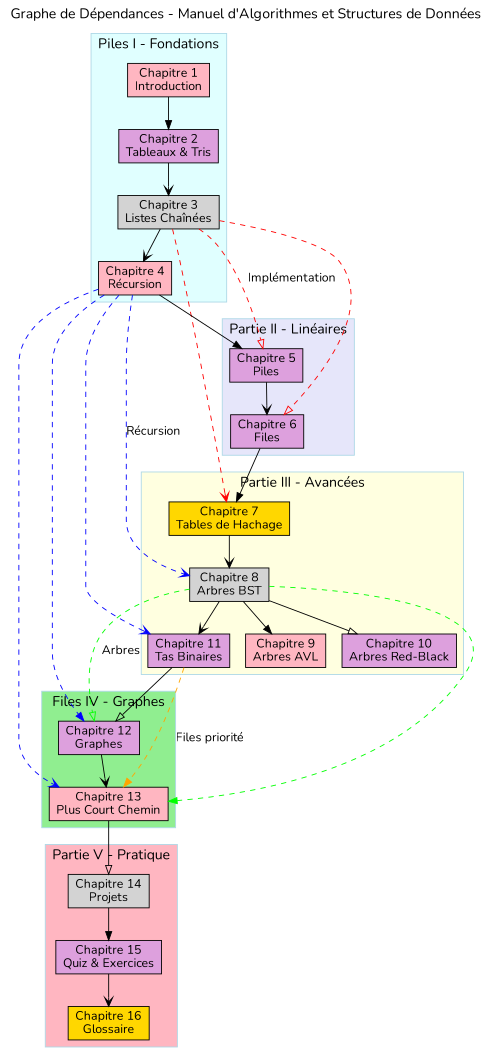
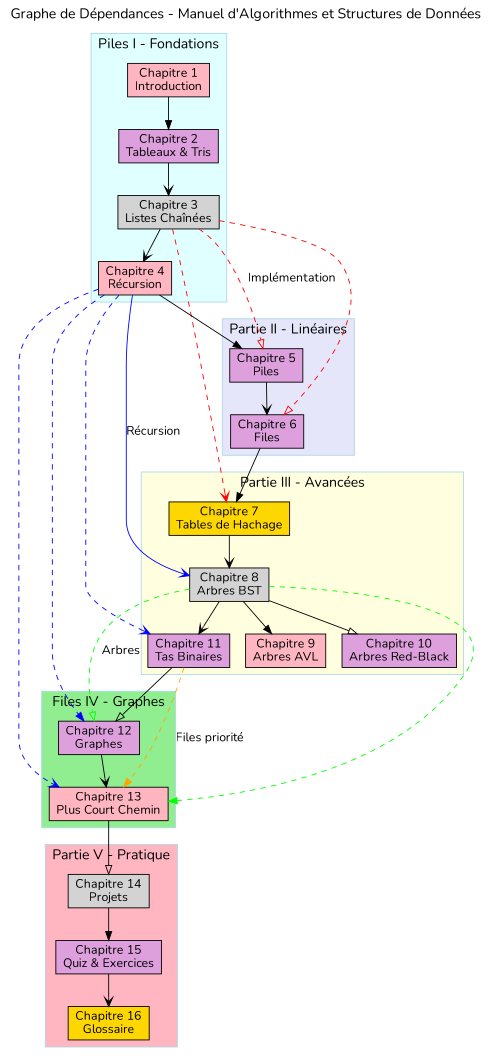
edge "Chapitre 4 Récursion" -> "Chapitre 8 Arbres BST": style dashed -> solid
